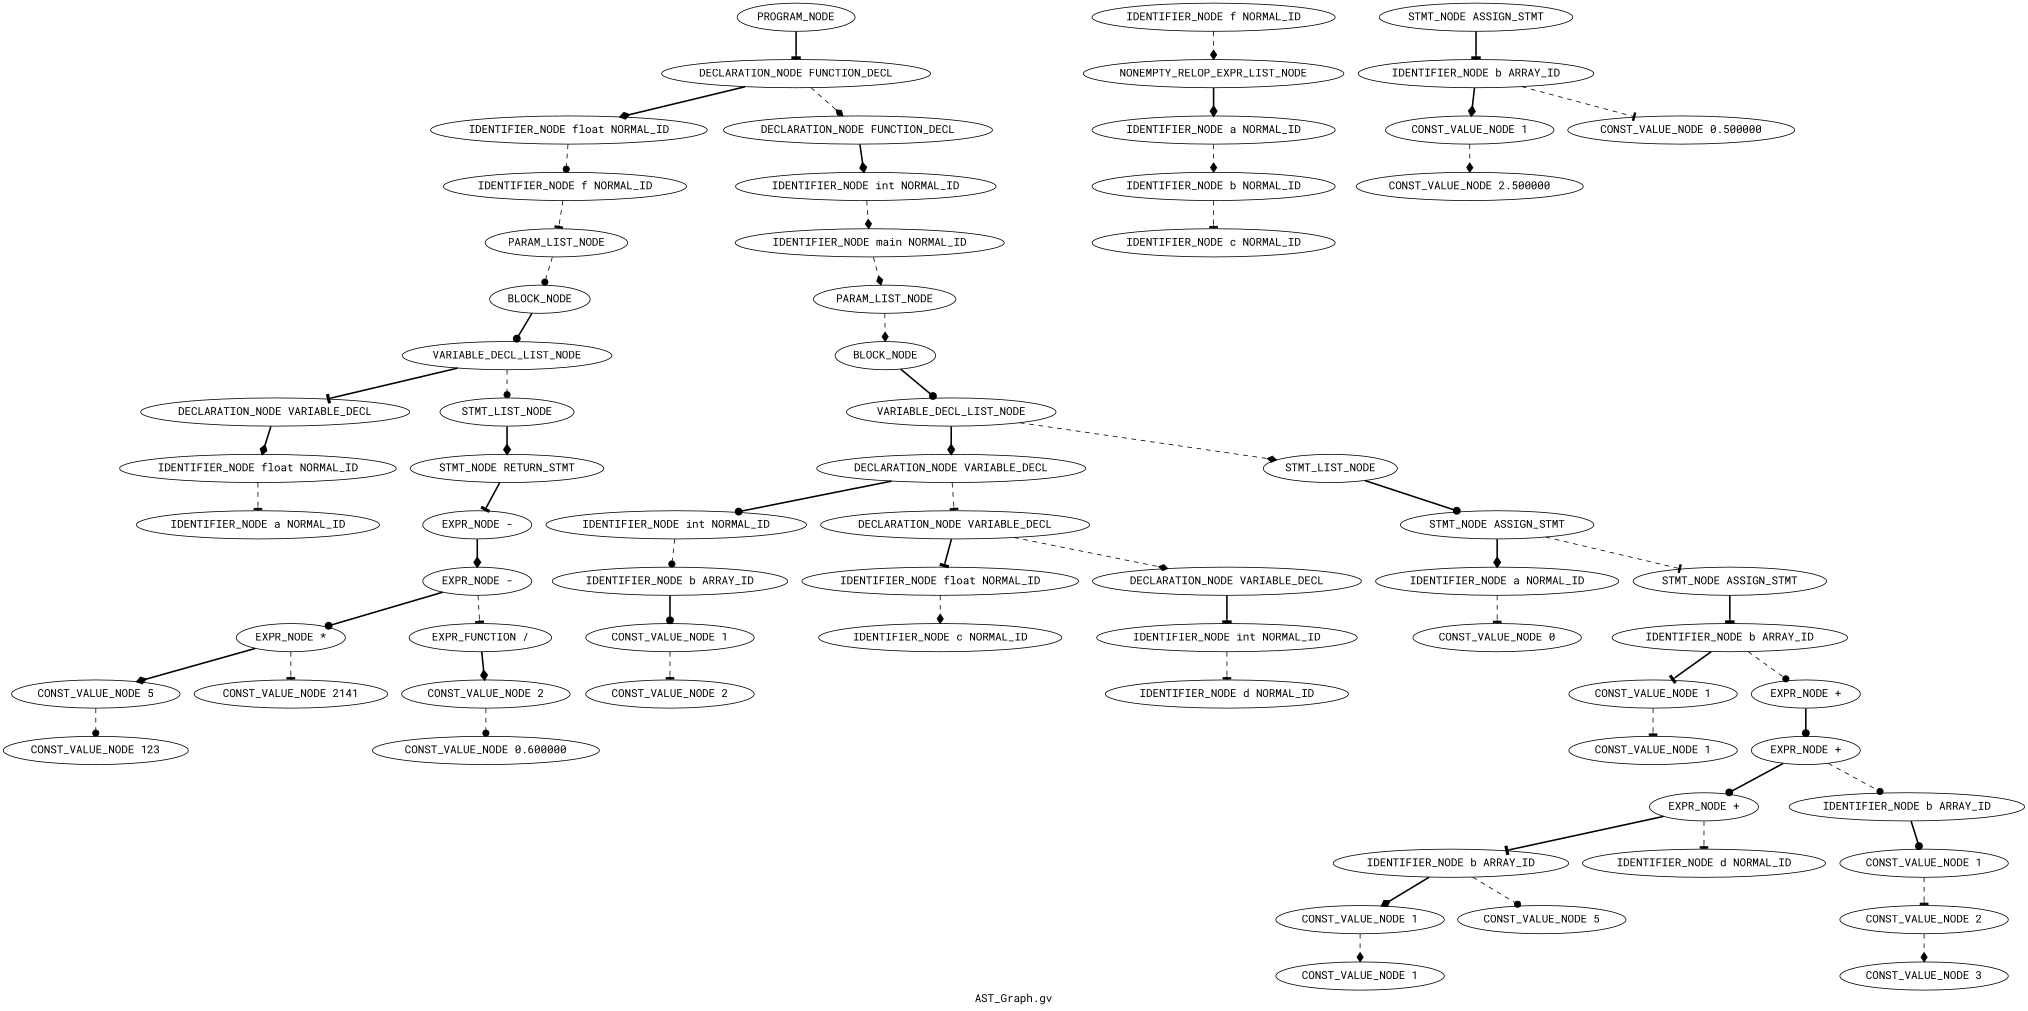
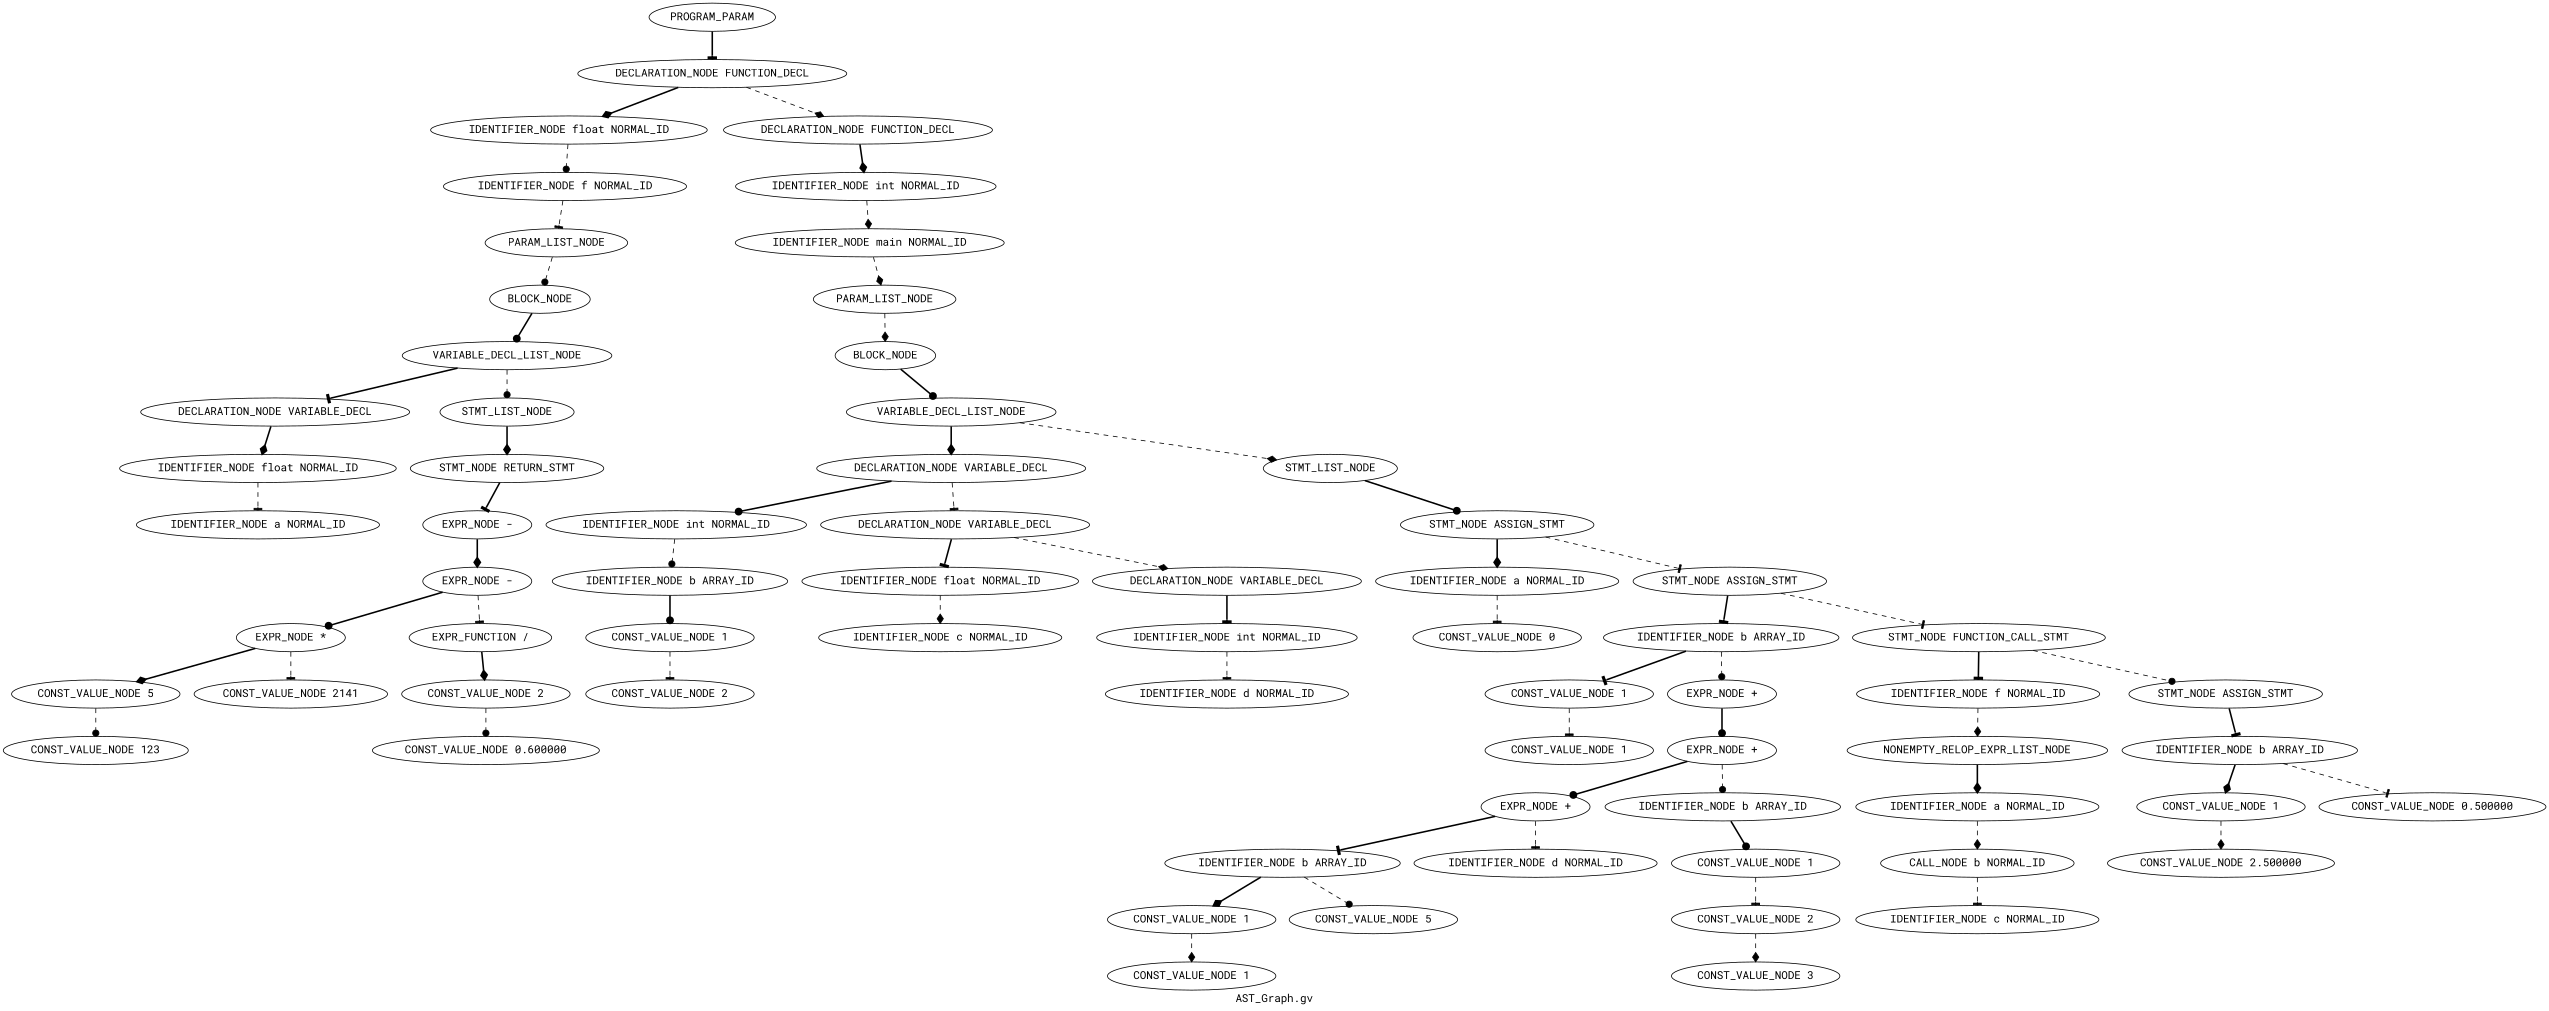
node "PROGRAM_NODE": label "PROGRAM_NODE" -> "PROGRAM_PARAM"
node "IDENTIFIER_NODE b NORMAL_ID": label "IDENTIFIER_NODE b NORMAL_ID" -> "CALL_NODE b NORMAL_ID"
node "STMT_NODE FUNCTION_CALL_STMT": added
